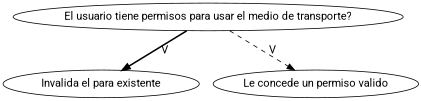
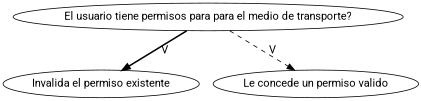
node "El usuario tiene permisos para usar el medio de transporte?": label "El usuario tiene permisos para usar el medio de transporte?" -> "El usuario tiene permisos para para el medio de transporte?"
node "Invalida el para existente": label "Invalida el para existente" -> "Invalida el permiso existente"
